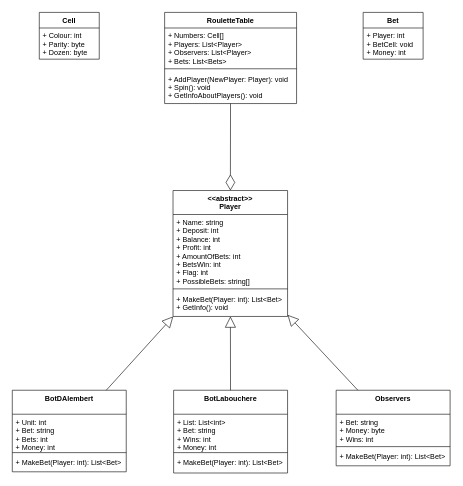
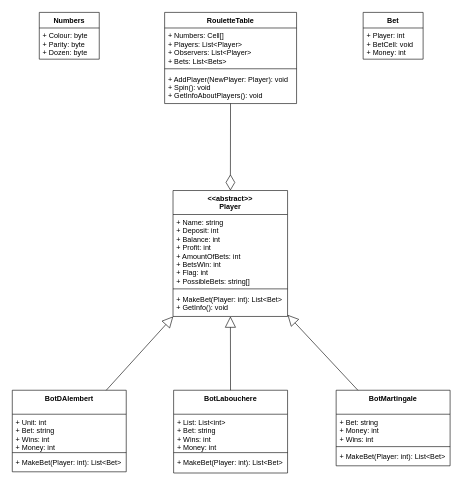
node "Cell": label "Cell" -> "Numbers"
node "+ Colour: int + Parity: byte + Dozen: byte": label "+ Colour: int + Parity: byte + Dozen: byte" -> "+ Colour: byte + Parity: byte + Dozen: byte"
node "Observers": label "Observers" -> "BotMartingale"
node "+ Unit: int + Bet: string + Bets: int + Money: int": label "+ Unit: int + Bet: string + Bets: int + Money: int" -> "+ Unit: int + Bet: string + Wins: int + Money: int"
node "+ Bet: string + Money: byte + Wins: int": label "+ Bet: string + Money: byte + Wins: int" -> "+ Bet: string + Money: int + Wins: int"
